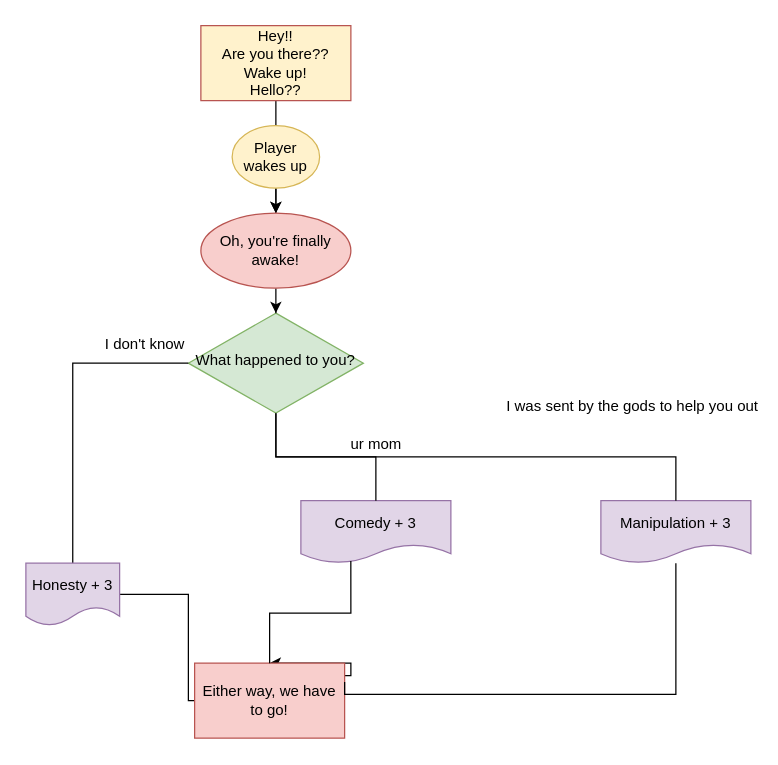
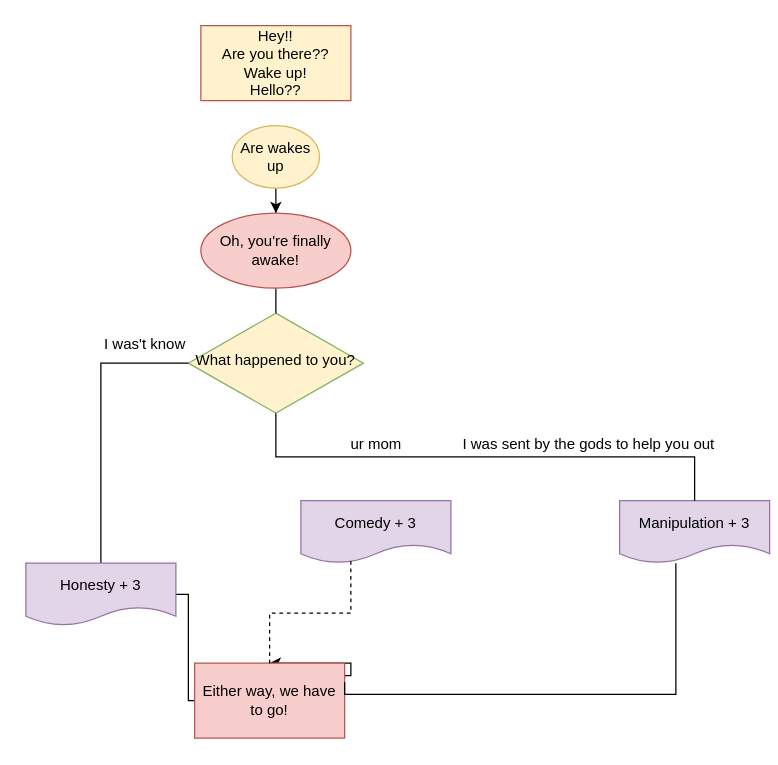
node "Player wakes up": label "Player wakes up" -> "Are wakes up"
edge "Hey!! Are you there?? Wake up! Hello??" -> "Oh, you're finally awake!": removed
edge "Oh, you're finally awake!" -> "What happened to you?": arrowhead classic -> none
node "I don't know": label "I don't know" -> "I was't know"
node "What happened to you?": fillcolor #d5e8d4 -> #fff2cc
node "I was sent by the gods to help you out": moved (632, 407) -> (588, 444)
edge "What happened to you?" -- "Comedy + 3": removed
node "Manipulation + 3": moved (676, 532) -> (694, 532)
node "Honesty + 3": size 94x63 -> 150x63
edge "Comedy + 3" -- "Either way, we have to go!": style solid -> dashed
